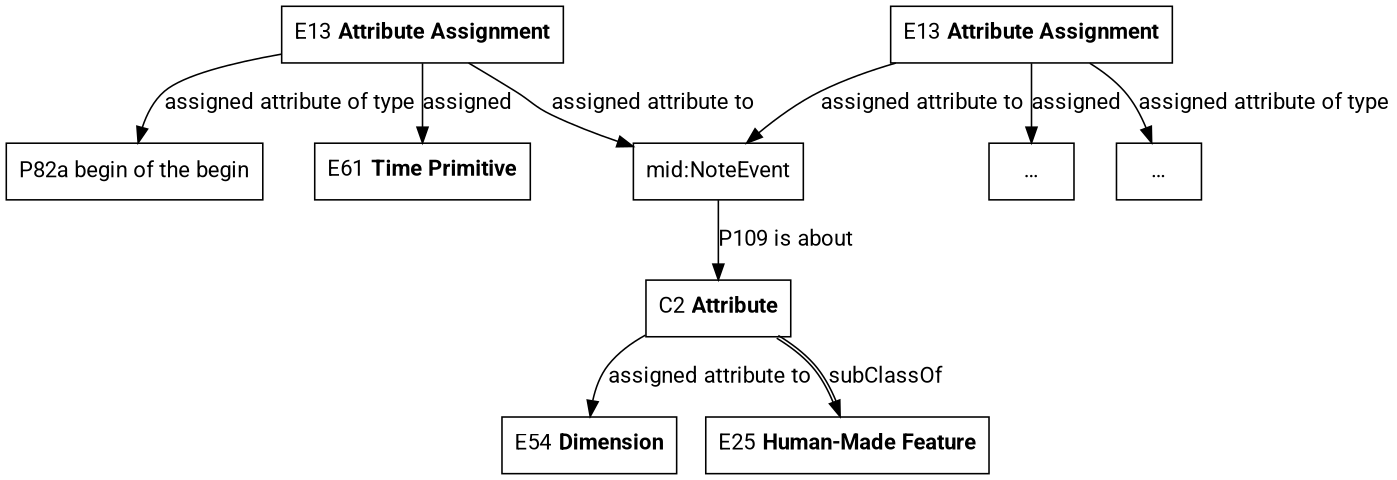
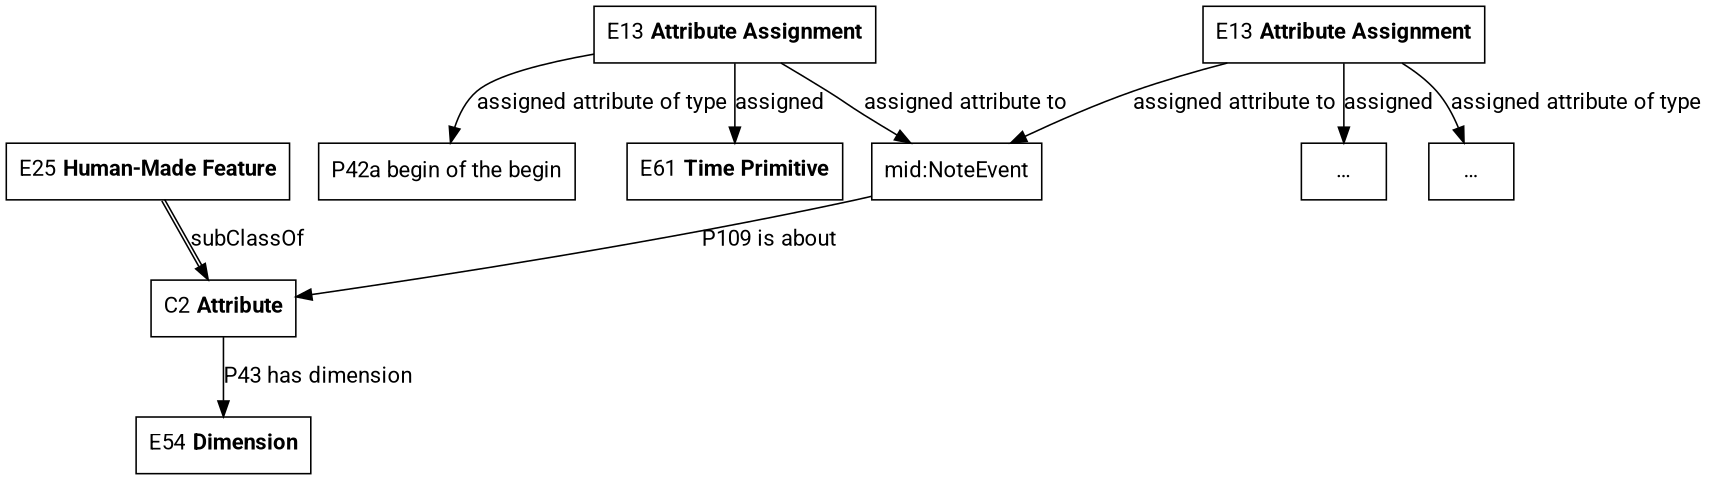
node "P82a begin of the begin": label "P82a begin of the begin" -> "P42a begin of the begin"
edge "C2" -> "E25": reversed
edge "C2" -> "E54": label "assigned attribute to" -> "P43 has dimension"
